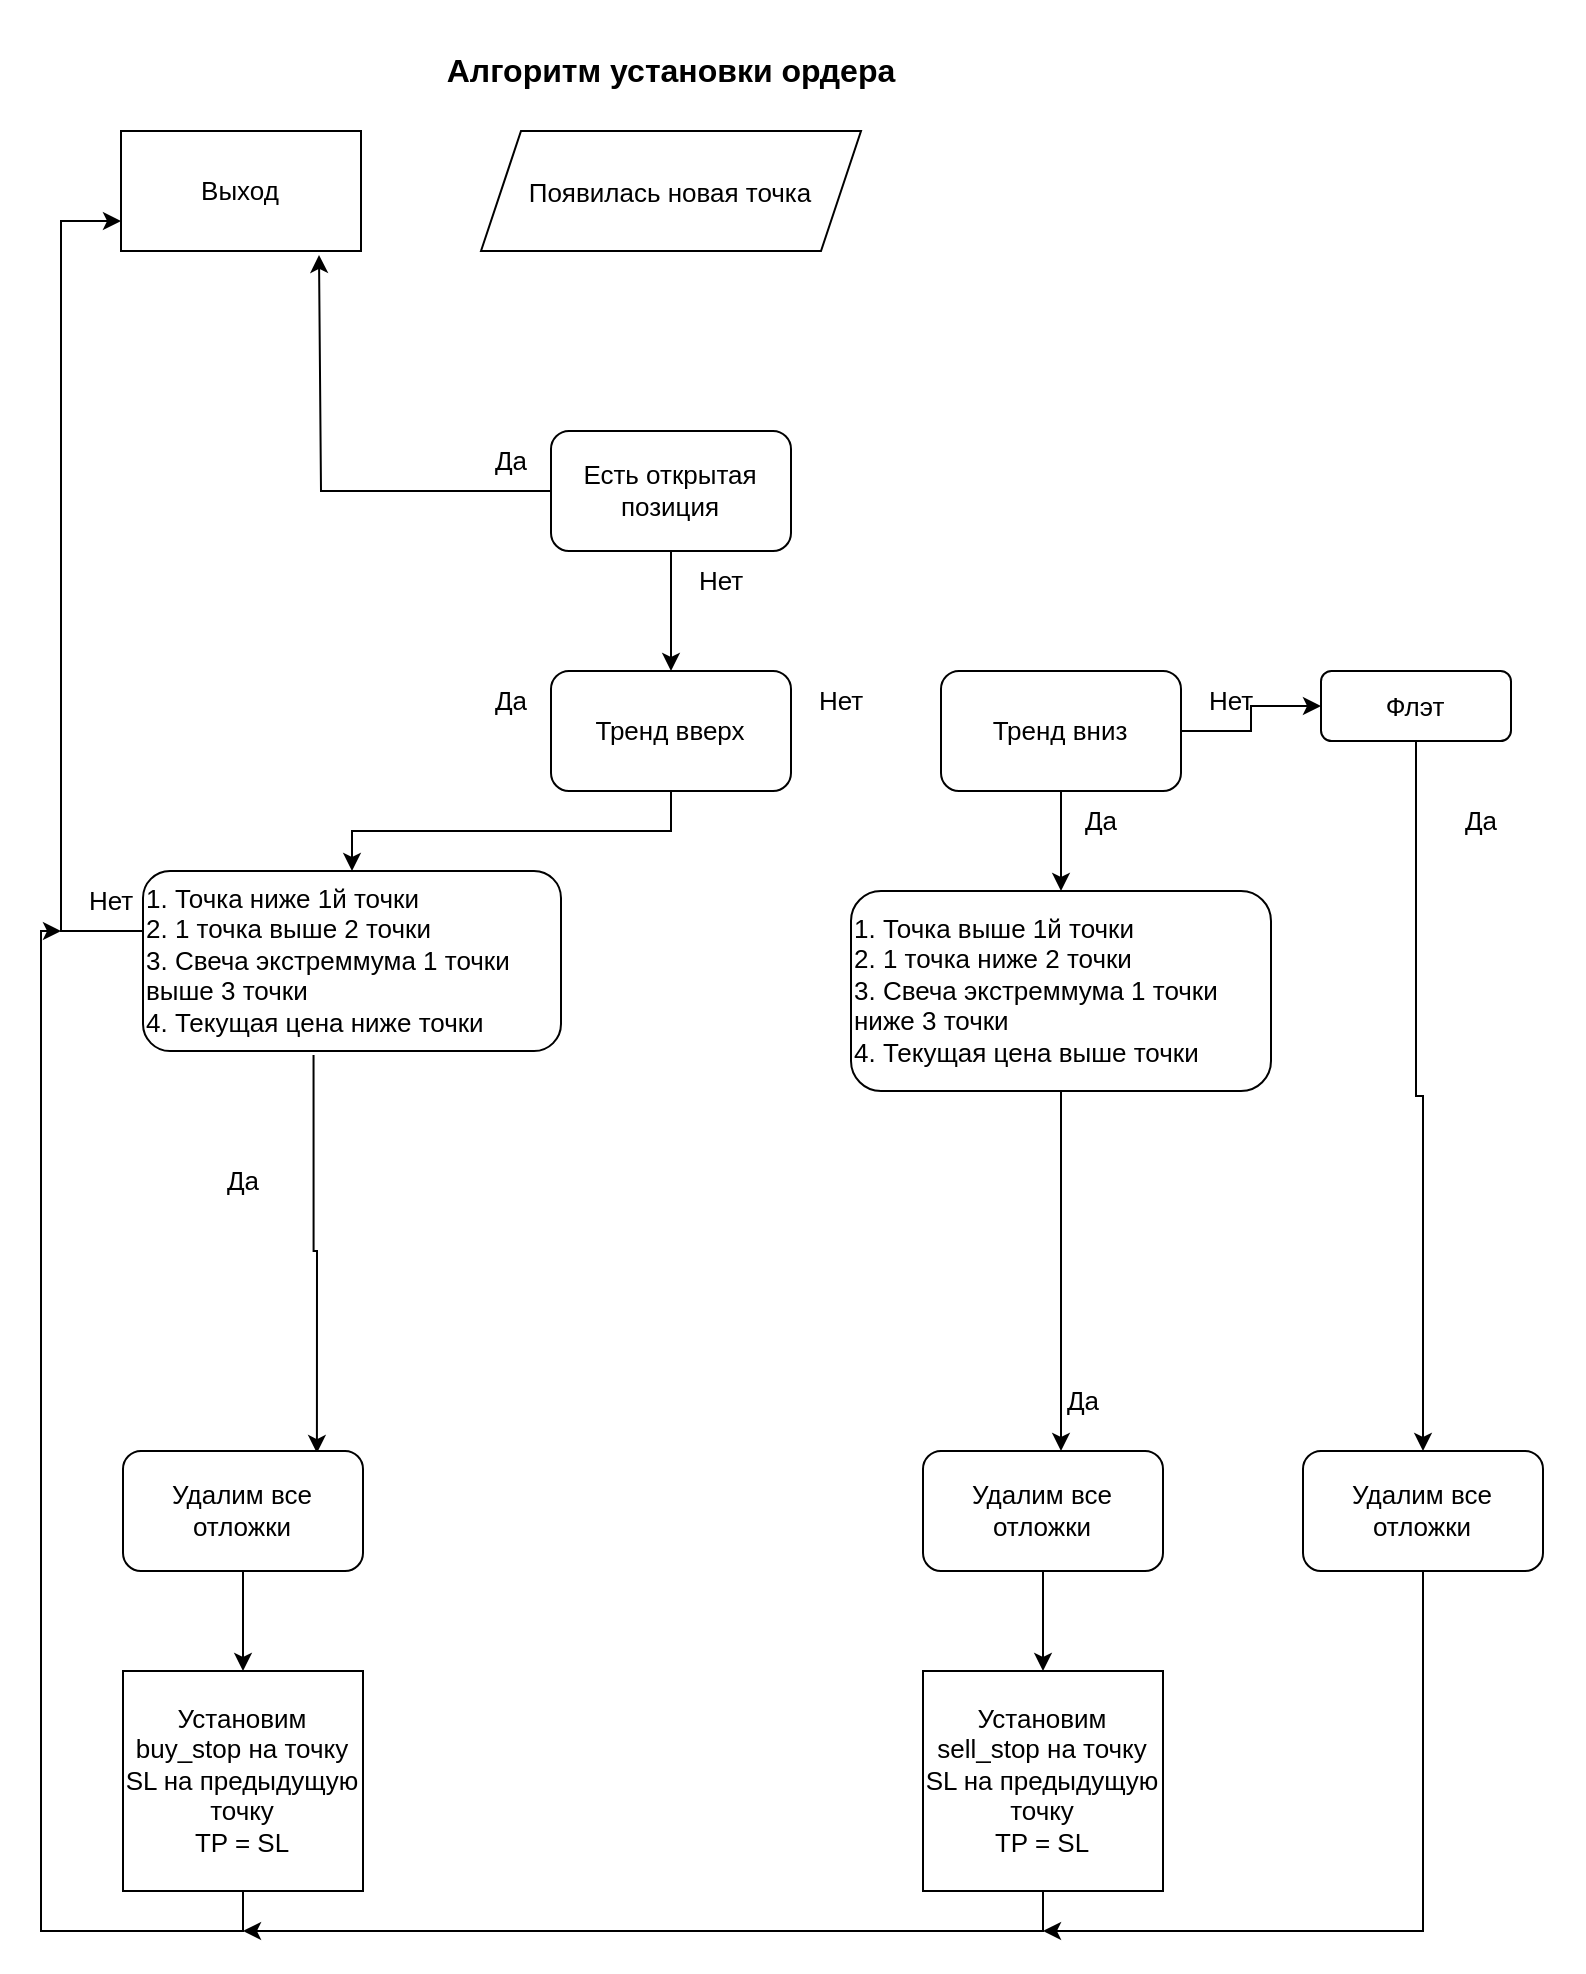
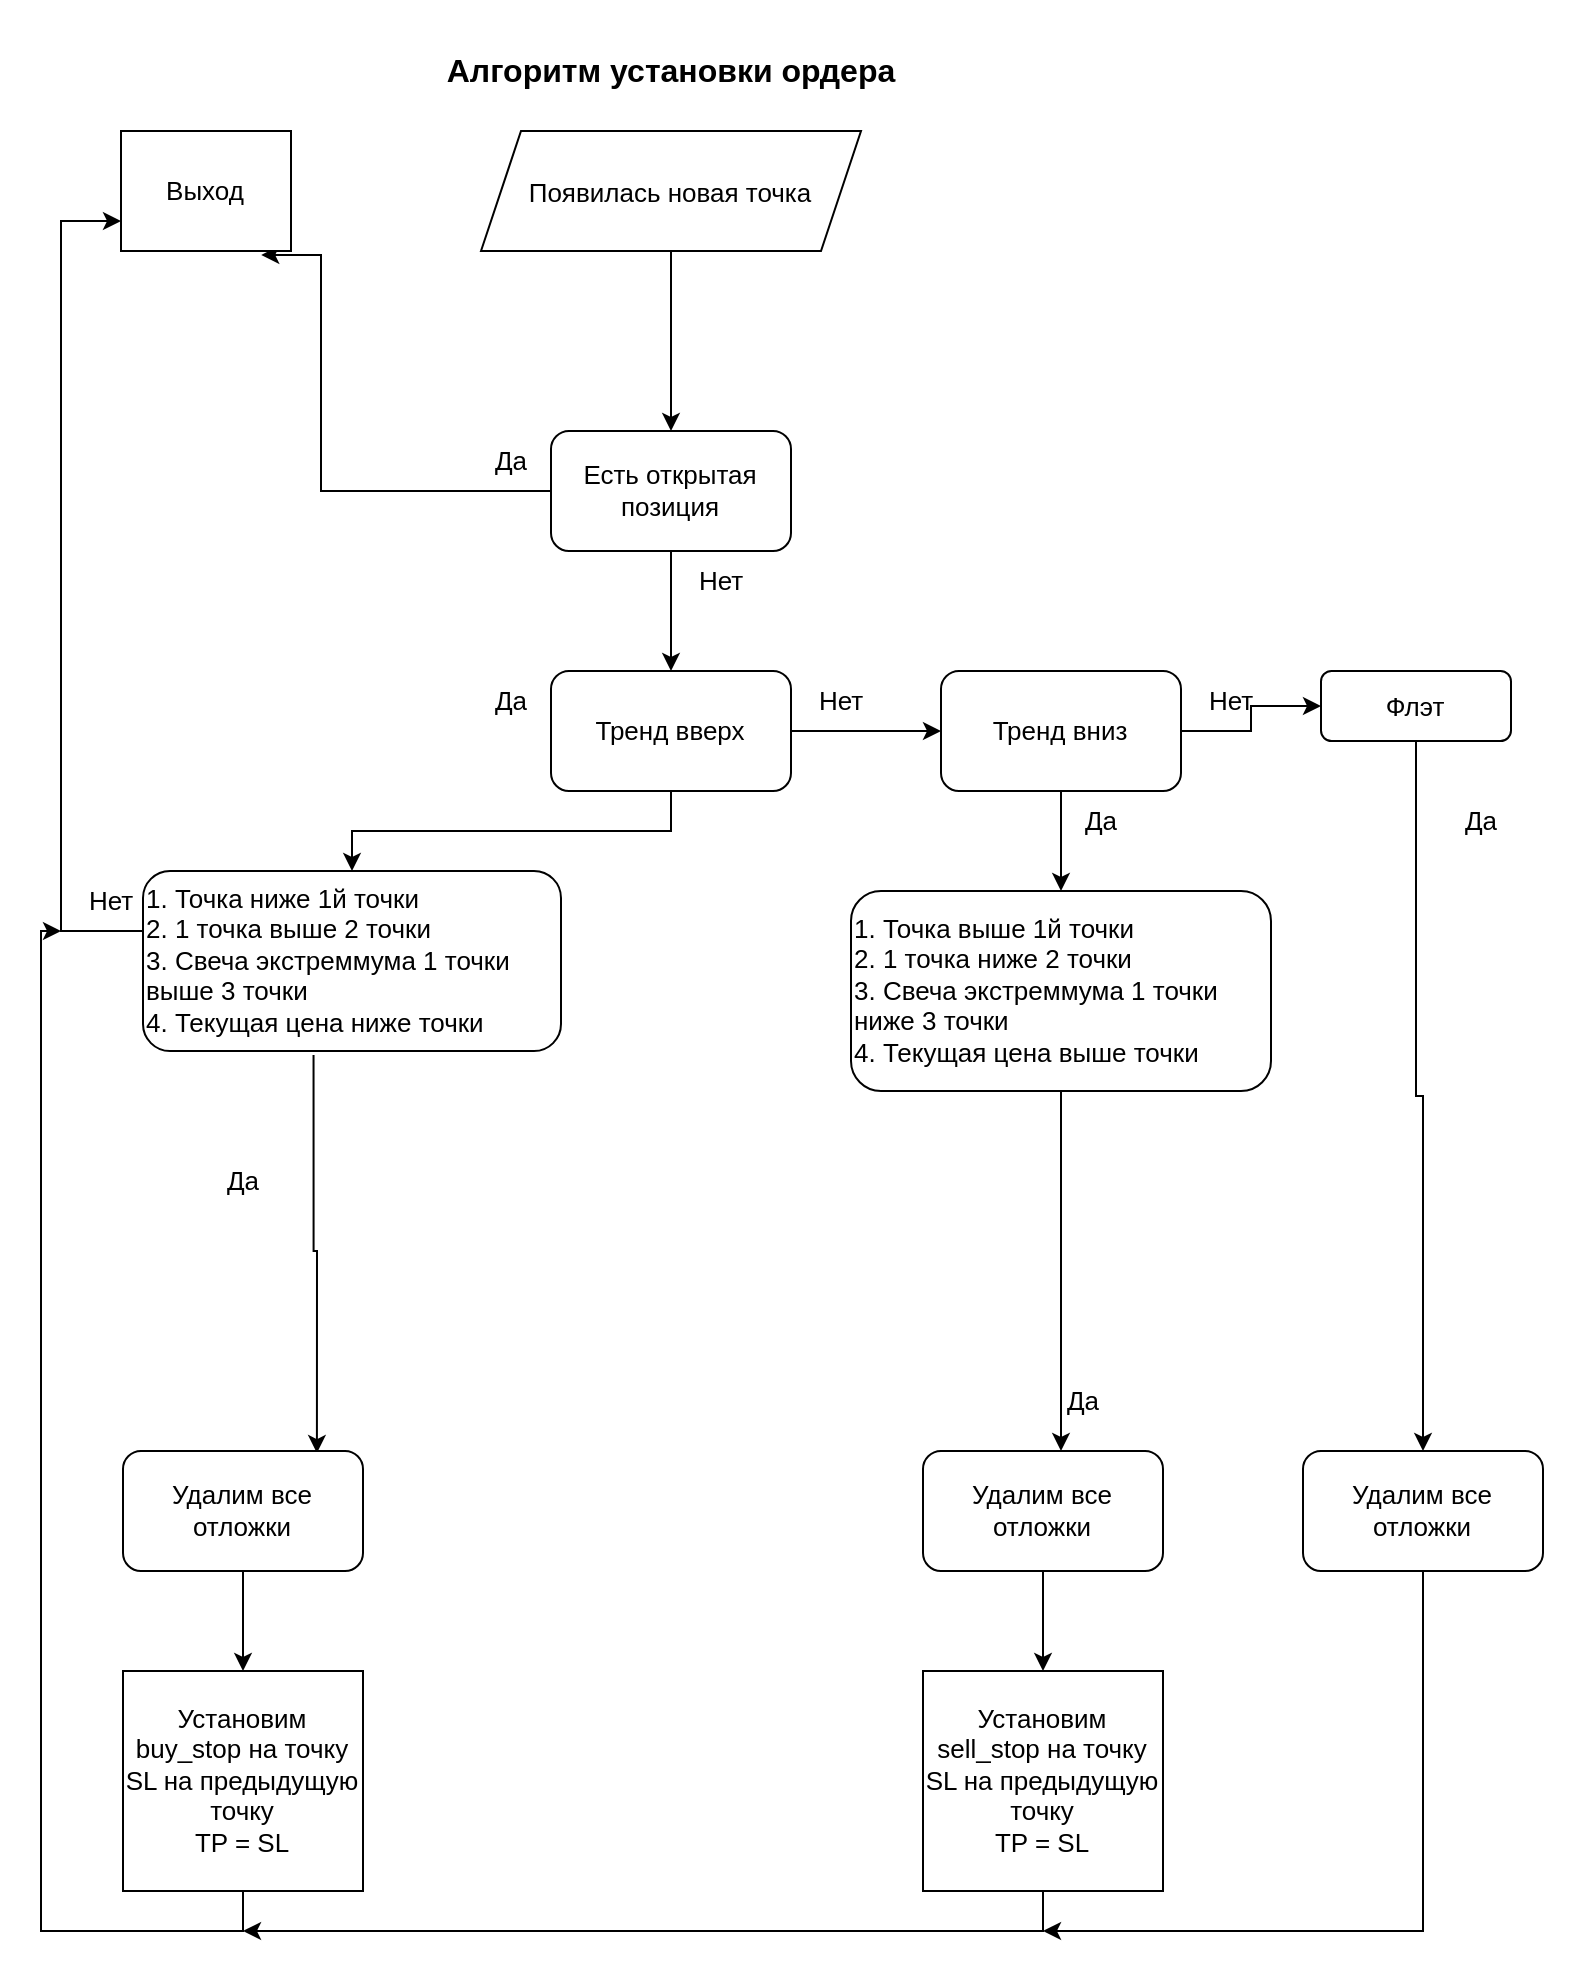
node "Выход": size 240x120 -> 170x120
edge "Появилась новая точка" -> "Есть открытая позиция": added
edge "Тренд вверх" -> "Тренд вниз": added
